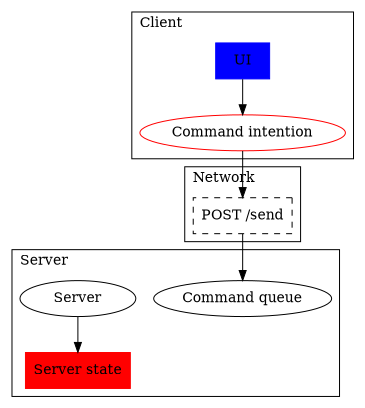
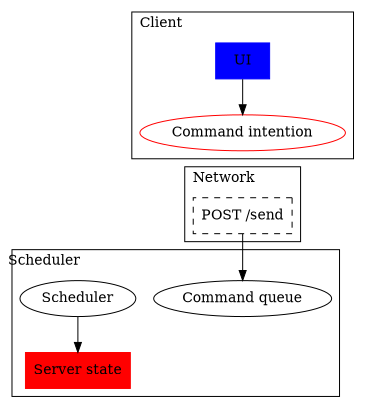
edge "Command intention" -> "POST /send": removed
cluster "Server": label "Server" -> "Scheduler"
node "Server": label "Server" -> "Scheduler"
